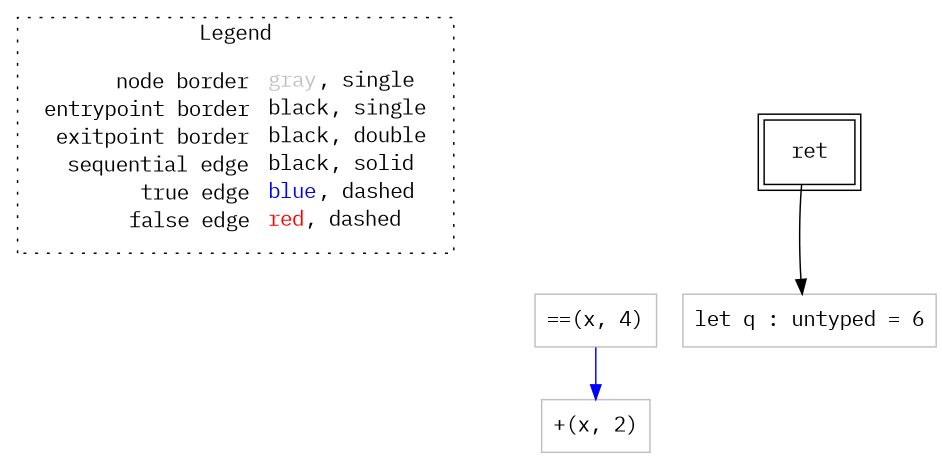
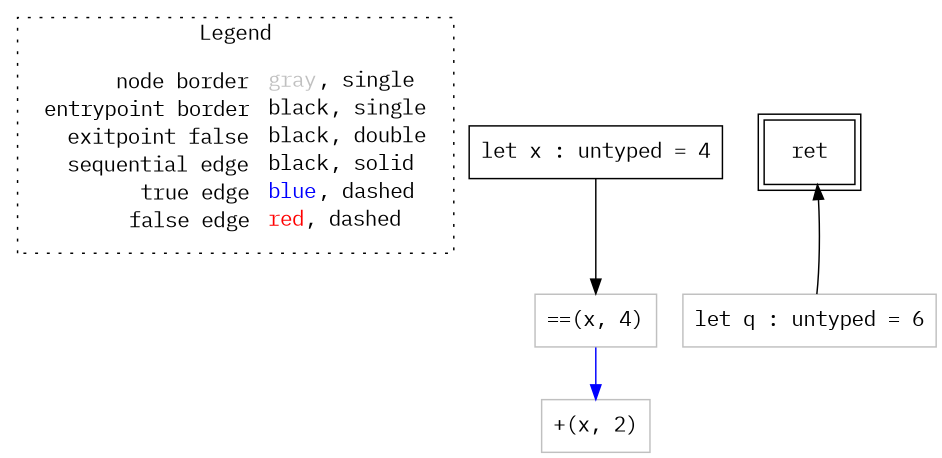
node "node border": text "exitpoint border" -> "exitpoint false"
node "let x : untyped = 4": added
edge "ret" -> "let q : untyped = 6": reversed
